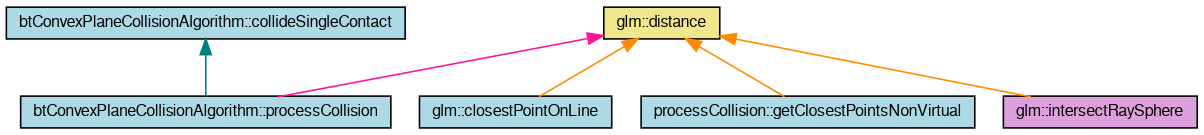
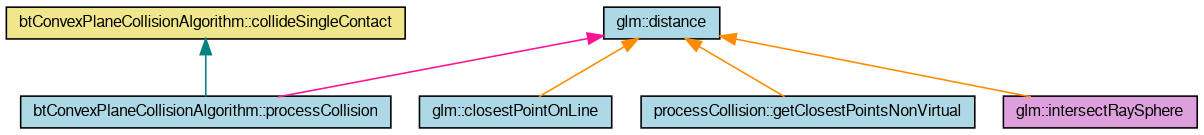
node "btConvexPlaneCollisionAlgorithm::collideSingleContact": fillcolor lightblue -> khaki
node "glm::distance": fillcolor khaki -> lightblue
